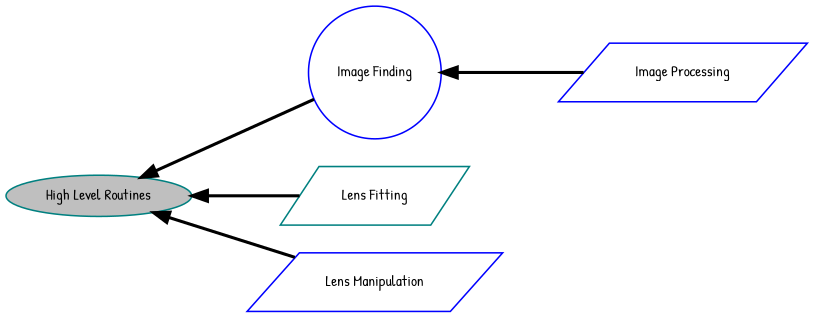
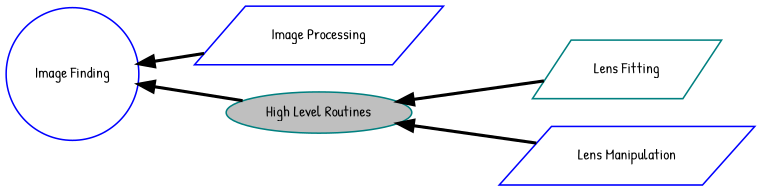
edge "Image Finding" -> "High Level Routines": reversed
